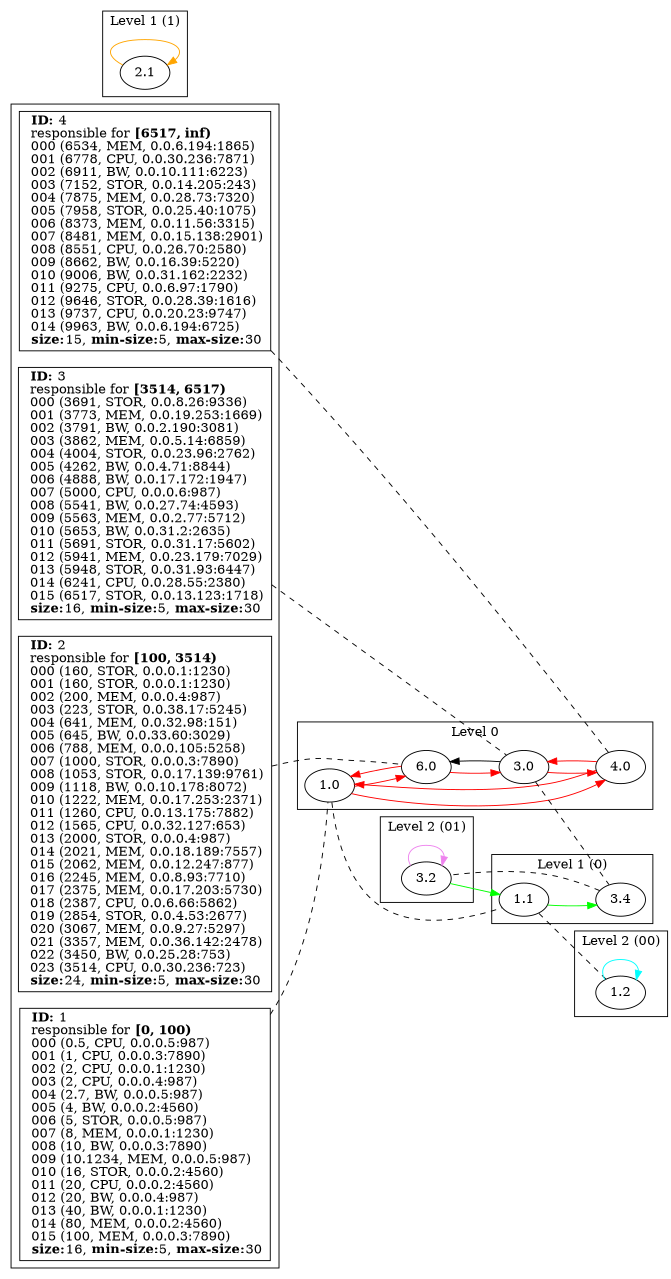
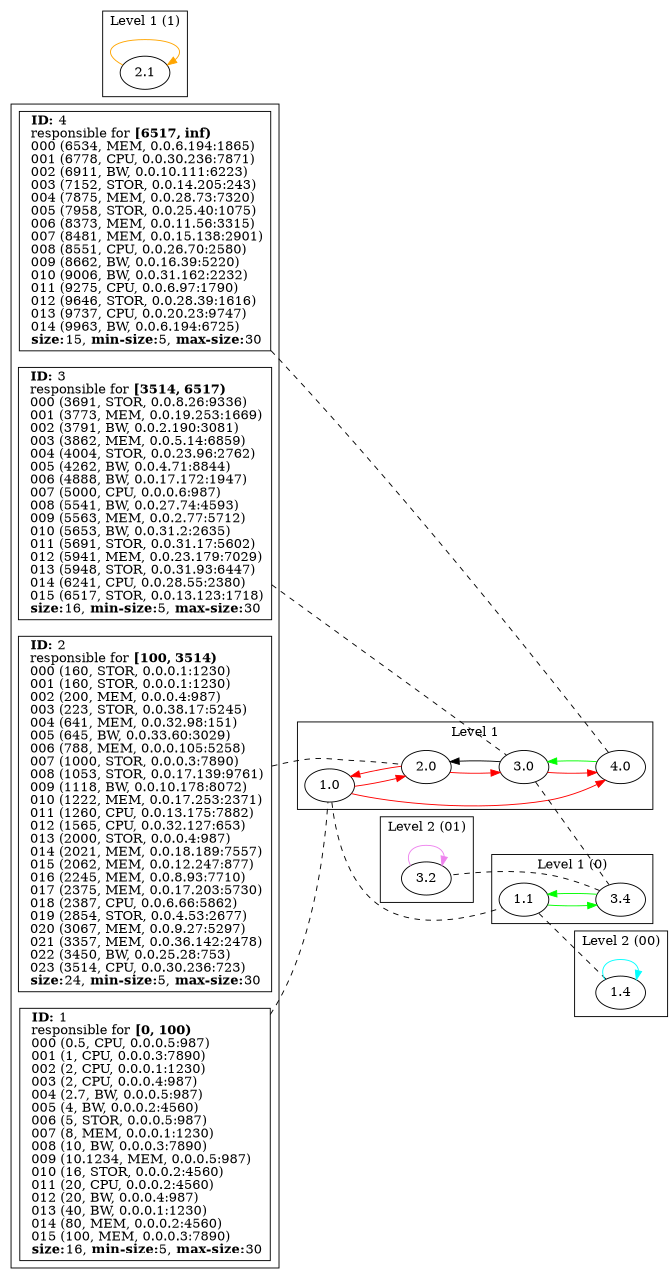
cluster "Level 0": label "Level 0" -> "Level 1"
edge "4.0" -> "3.0": color red -> green
node "6.0": label "6.0" -> "2.0"
edge "4.0" -> "1.0": removed
edge "3.2" -> "1.1": now "3.4" -> "1.1"
node "1.2": label "1.2" -> "1.4"
